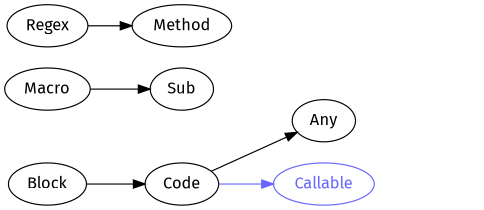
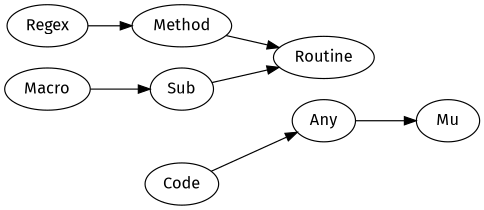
node "Routine": added
node "Mu": added
node "Block": removed
node "Callable": removed
